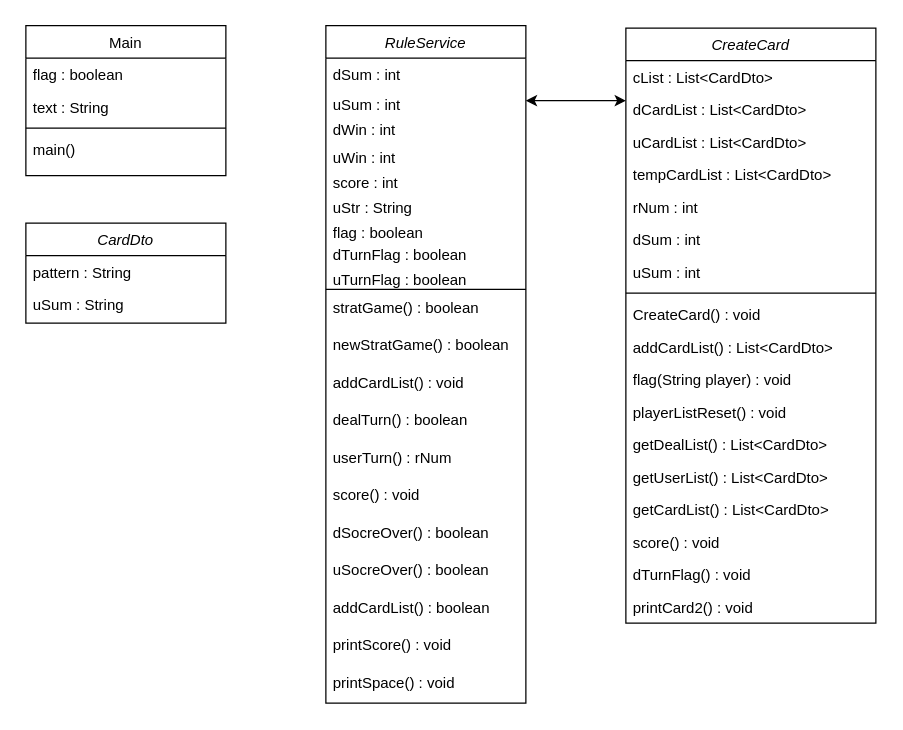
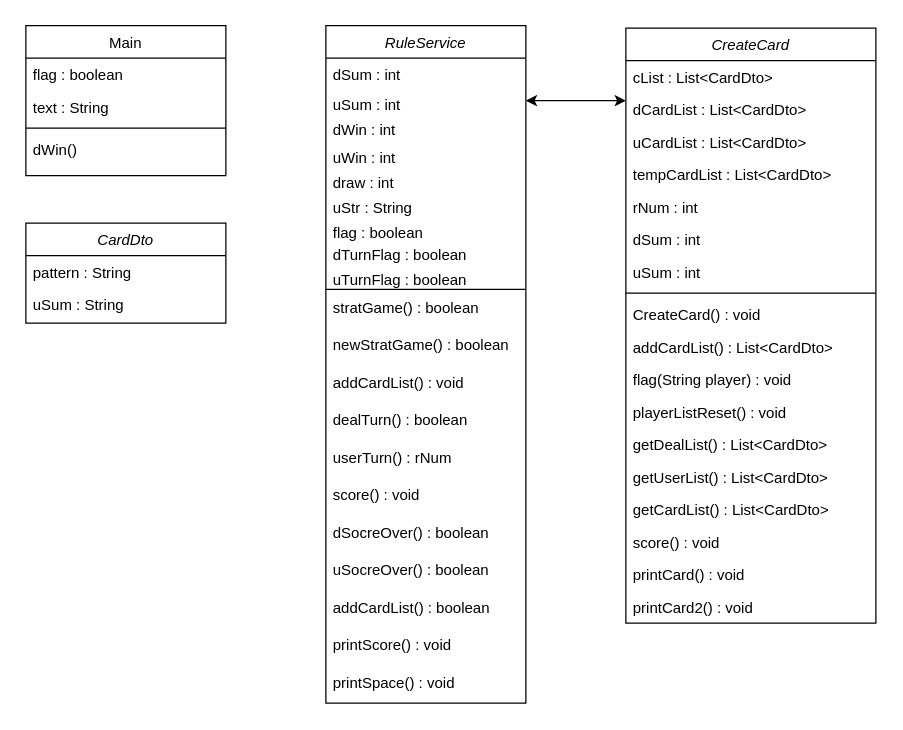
node "main()": label "main()" -> "dWin()"
node "score : int": label "score : int" -> "draw : int"
node "dTurnFlag() : void": label "dTurnFlag() : void" -> "printCard() : void"
